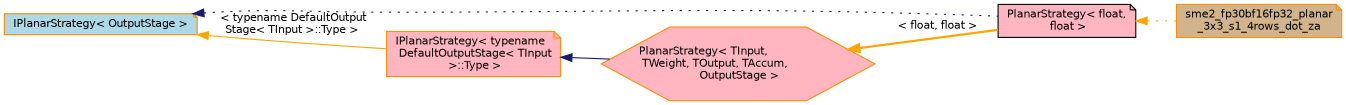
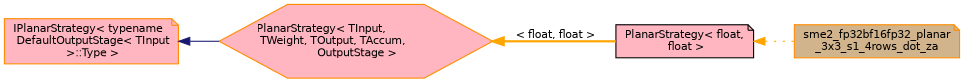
node "sme2_fp30bf16fp32_planar _3x3_s1_4rows_dot_za": label "sme2_fp30bf16fp32_planar _3x3_s1_4rows_dot_za" -> "sme2_fp32bf16fp32_planar _3x3_s1_4rows_dot_za"
node "IPlanarStrategy< OutputStage >": removed
